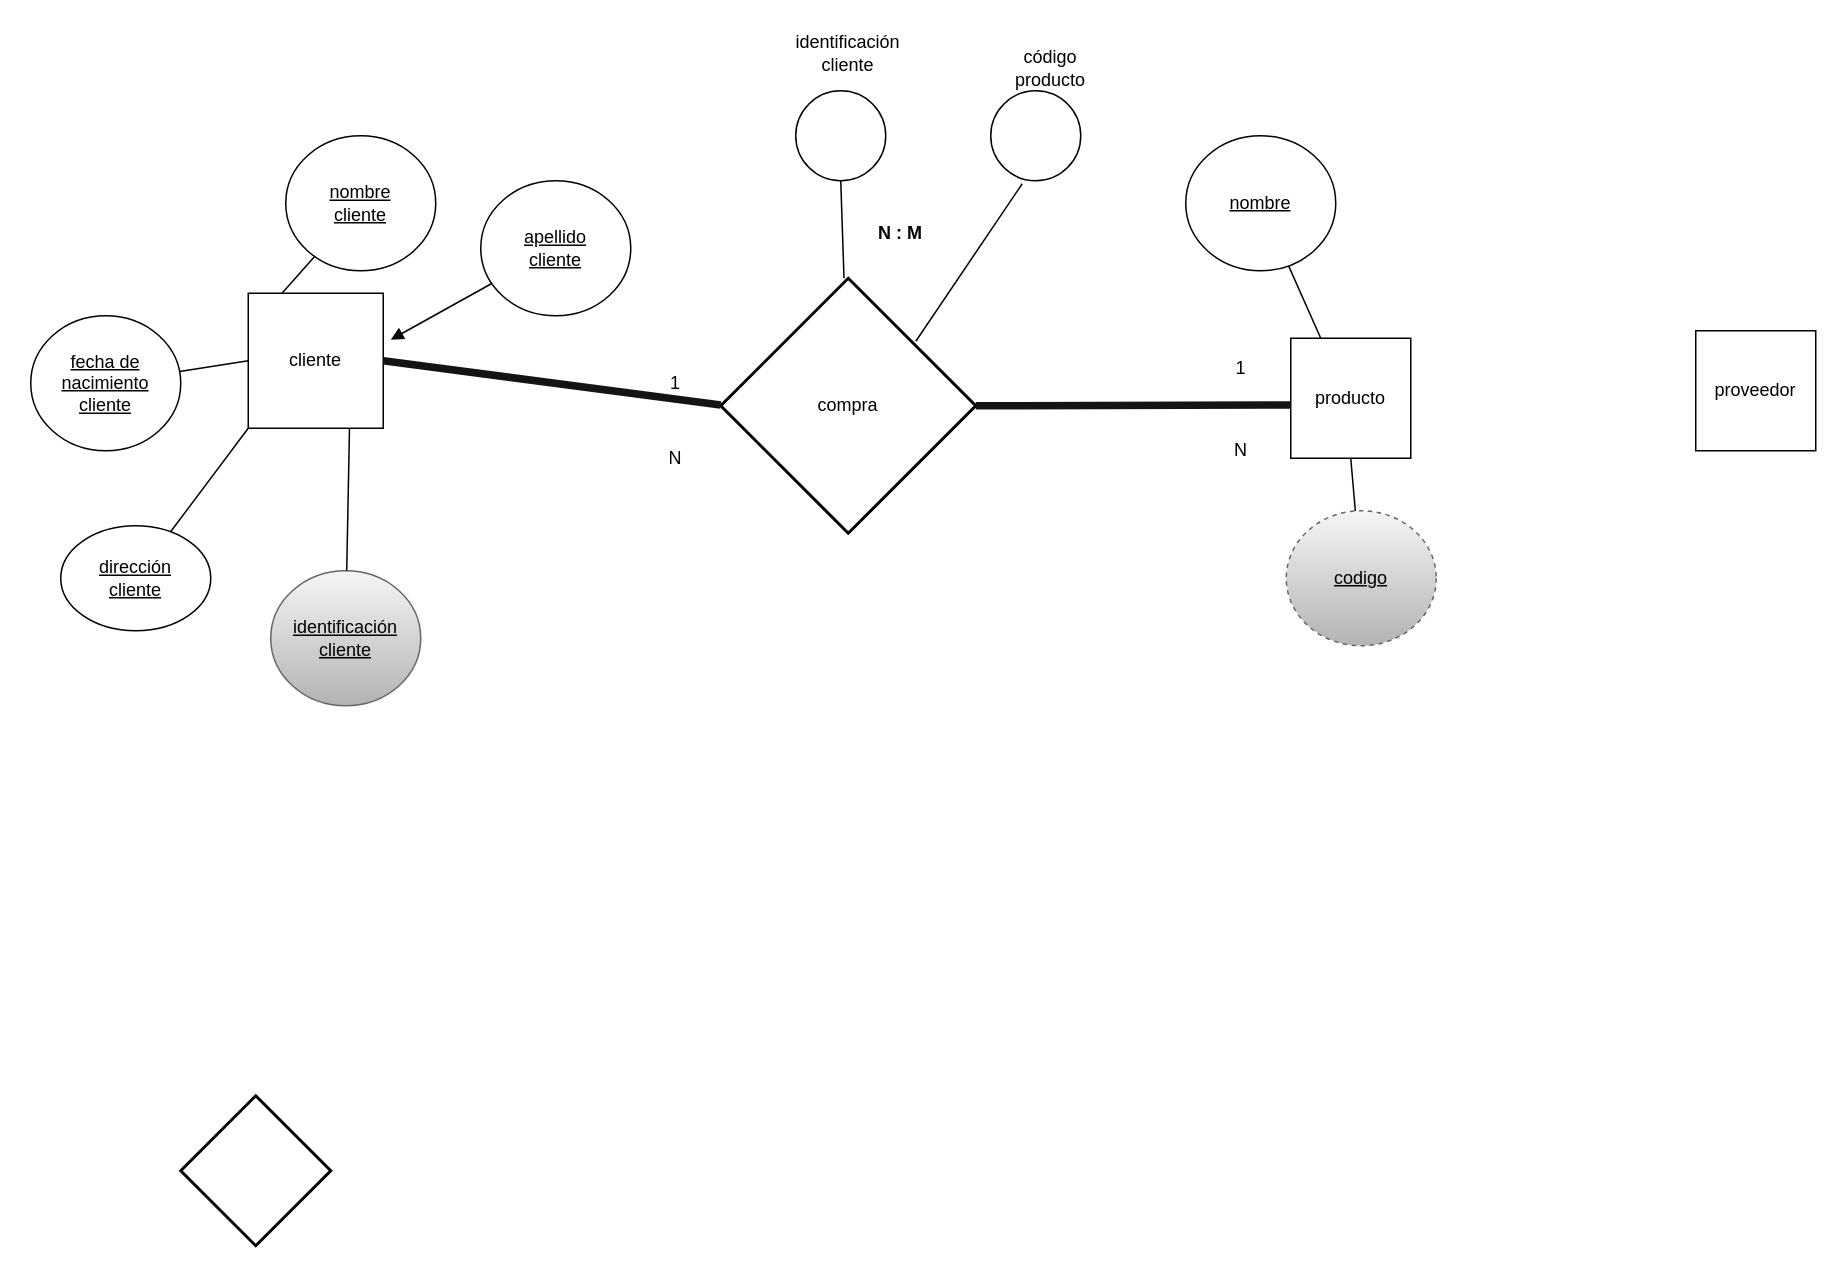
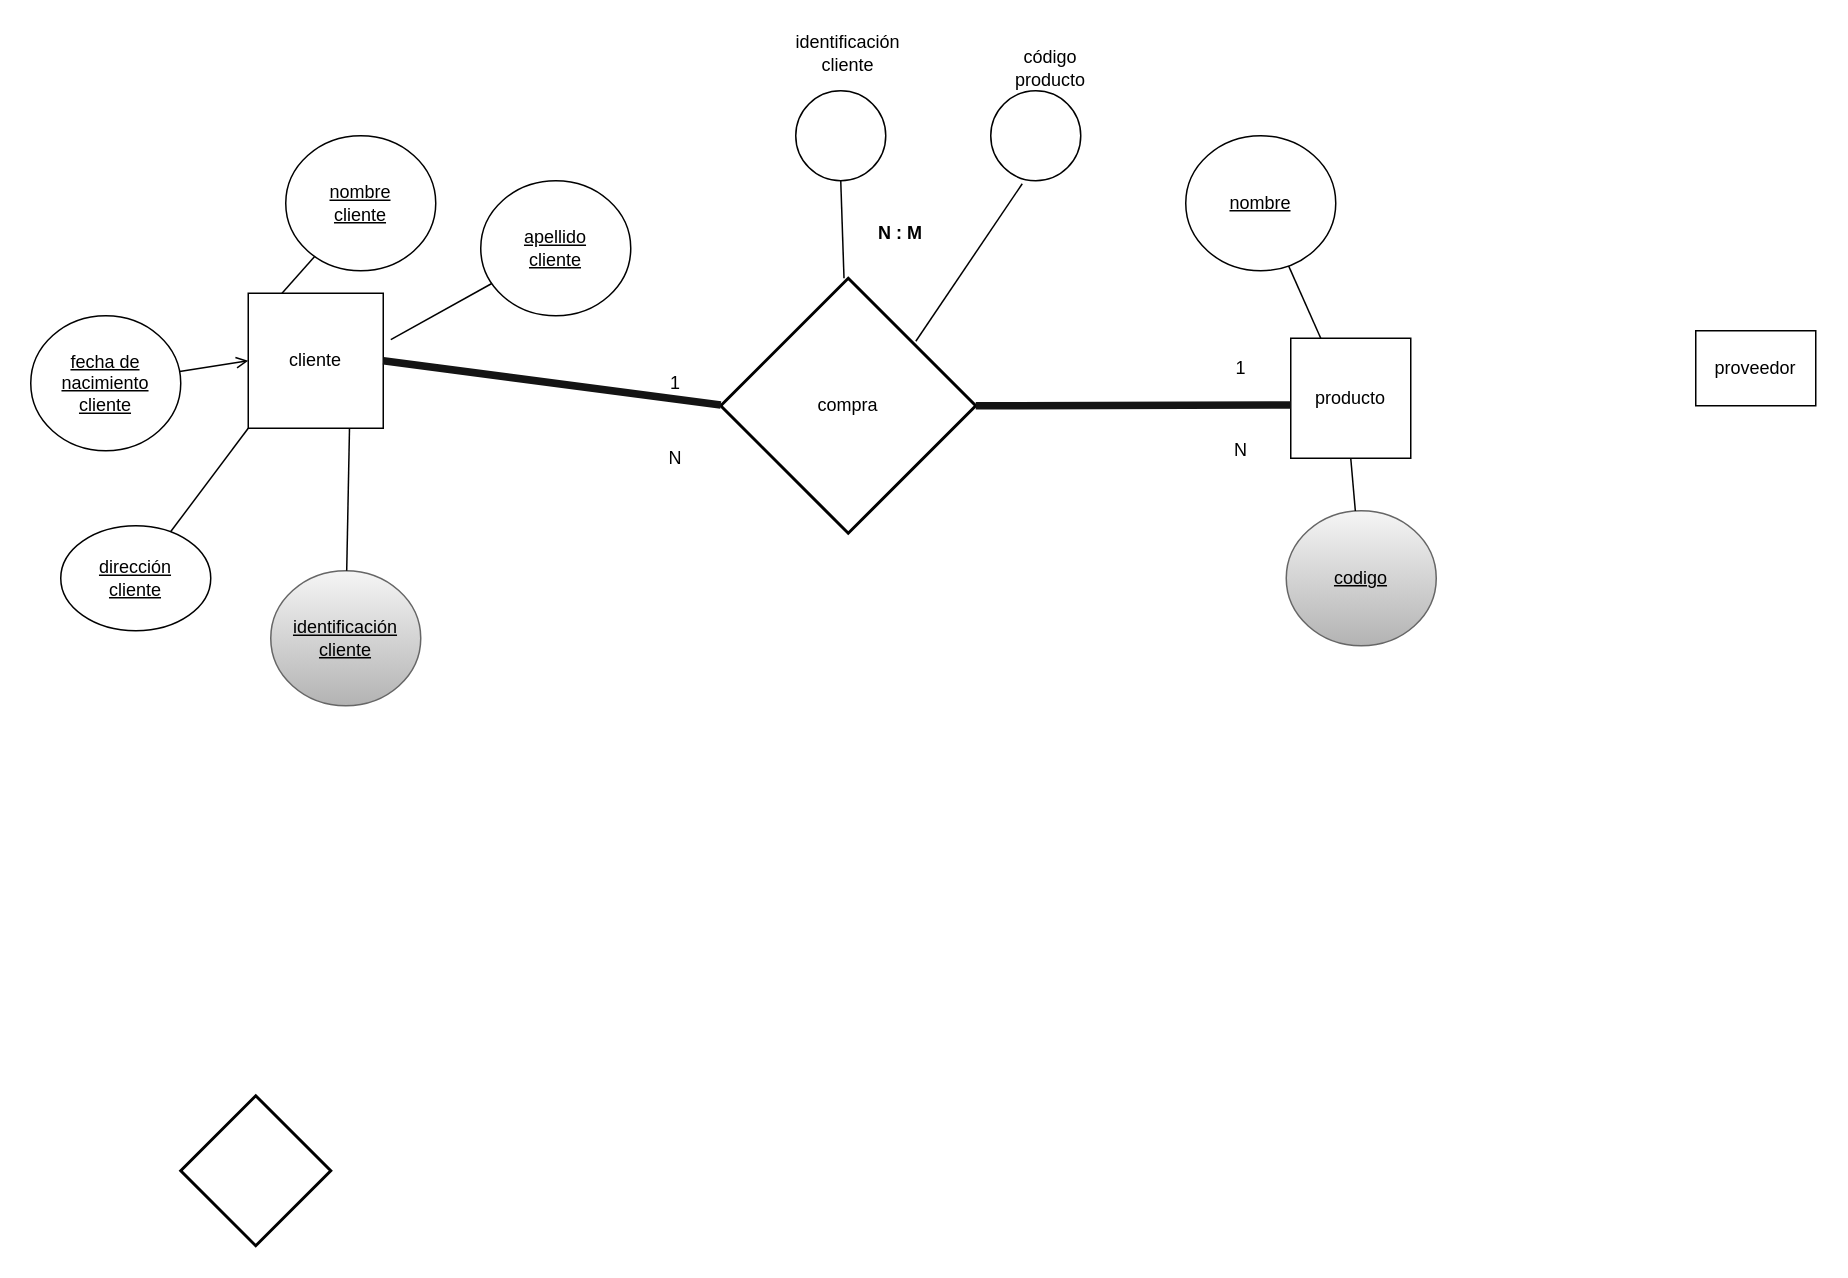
edge "apellido cliente" -> "cliente": arrowhead block -> none
edge "cliente" -- "fecha de nacimiento cliente": arrowhead none -> open
node "proveedor": size 120x120 -> 120x75
node "codigo": style dashed -> solid
